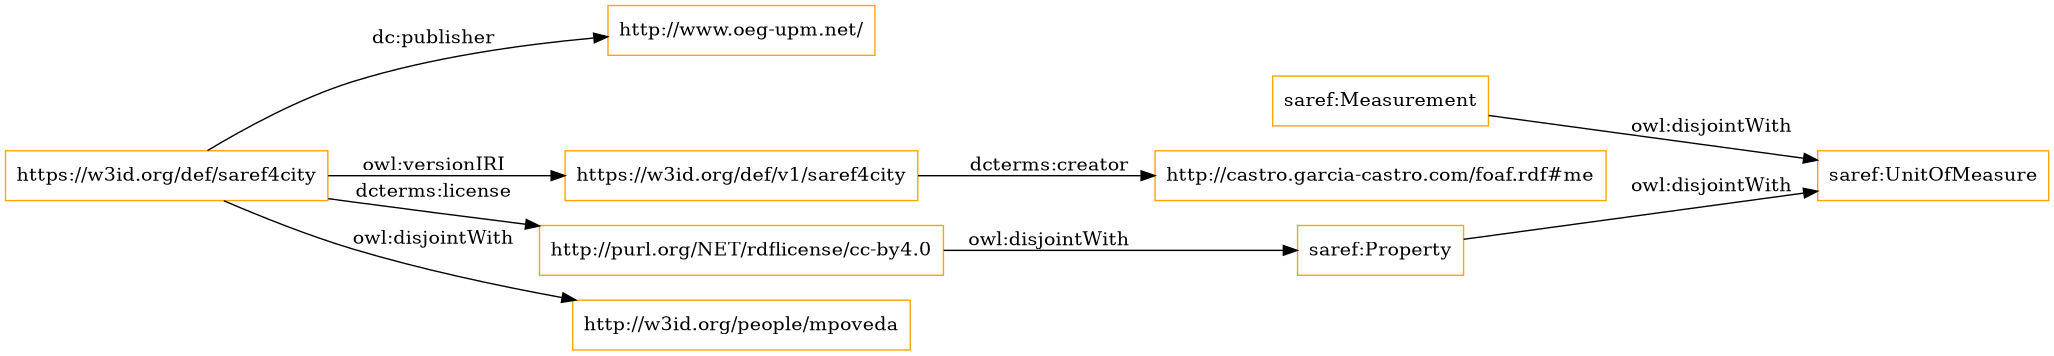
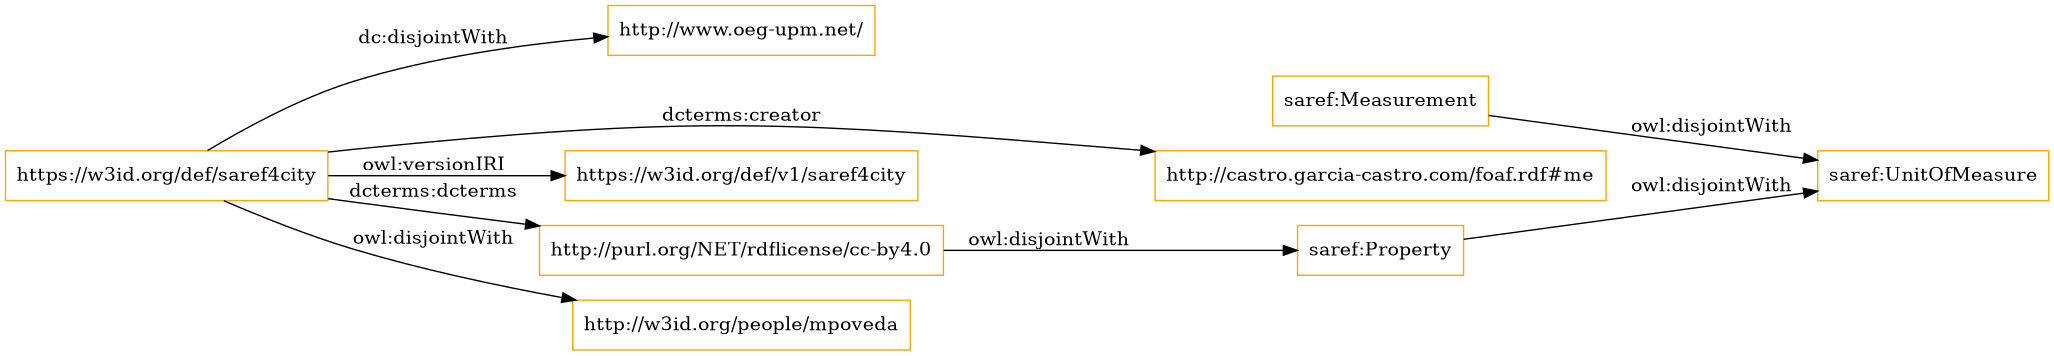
edge "https://w3id.org/def/saref4city" -> "http://www.oeg-upm.net/": label "dc:publisher" -> "dc:disjointWith"
edge "https://w3id.org/def/v1/saref4city" -> "http://castro.garcia-castro.com/foaf.rdf#me": now "https://w3id.org/def/saref4city" -> "http://castro.garcia-castro.com/foaf.rdf#me"
edge "https://w3id.org/def/saref4city" -> "http://purl.org/NET/rdflicense/cc-by4.0": label "dcterms:license" -> "dcterms:dcterms"
